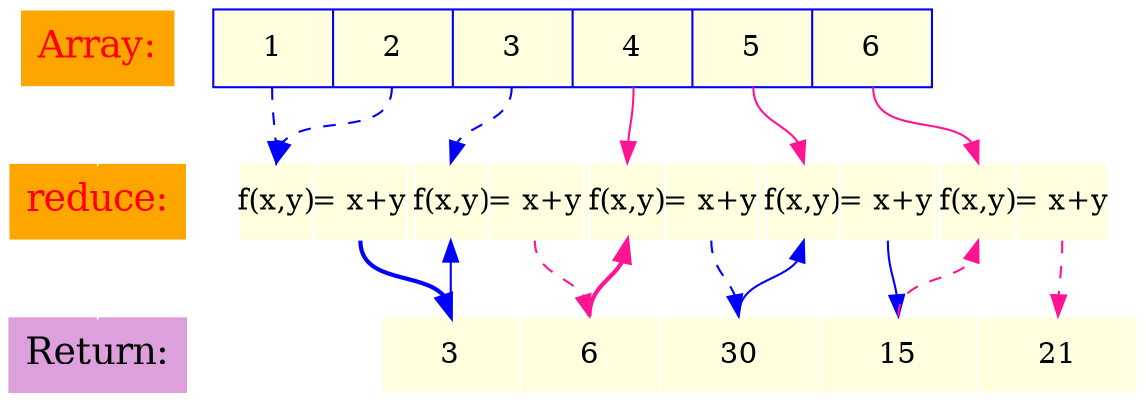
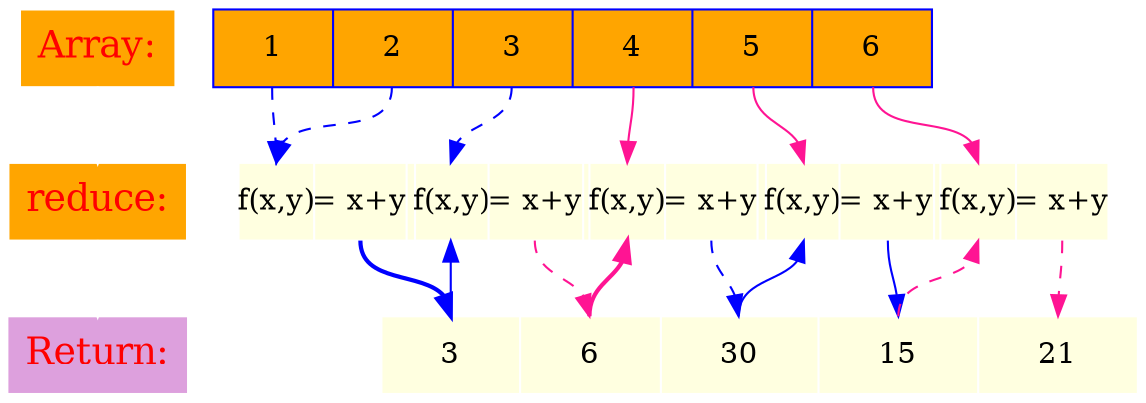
node "1": fillcolor lightyellow -> orange
node "Return:": fontcolor black -> red
